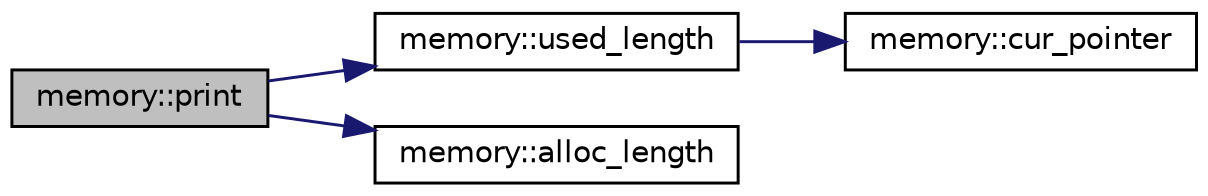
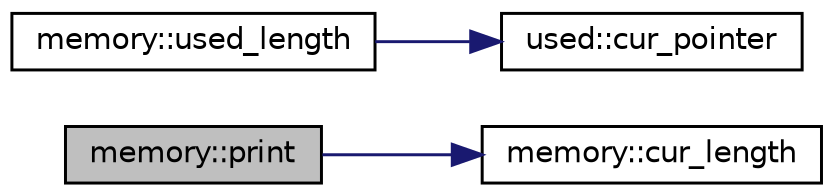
node "memory::cur_pointer": label "memory::cur_pointer" -> "used::cur_pointer"
edge "memory::print" -> "memory::used_length": removed
node "memory::alloc_length": label "memory::alloc_length" -> "memory::cur_length"
